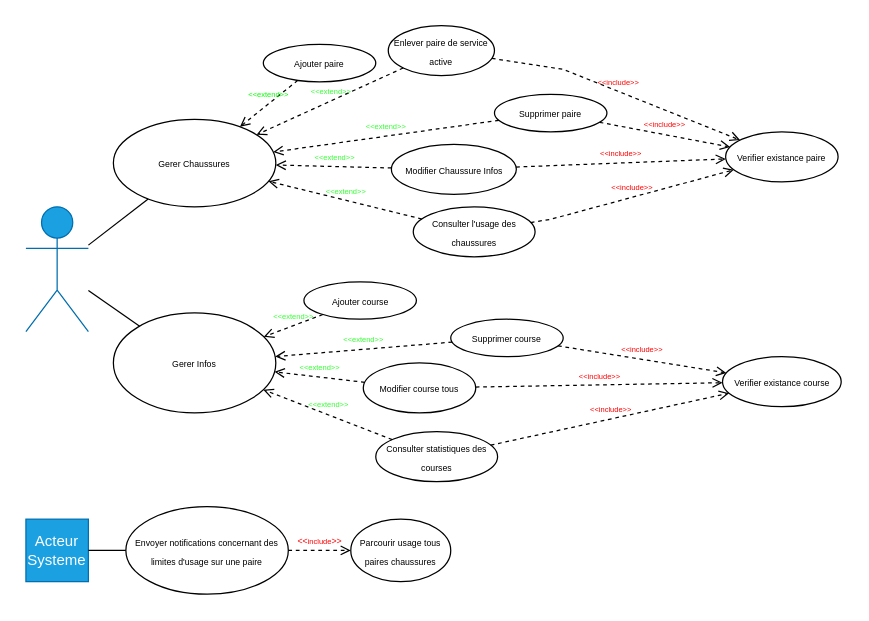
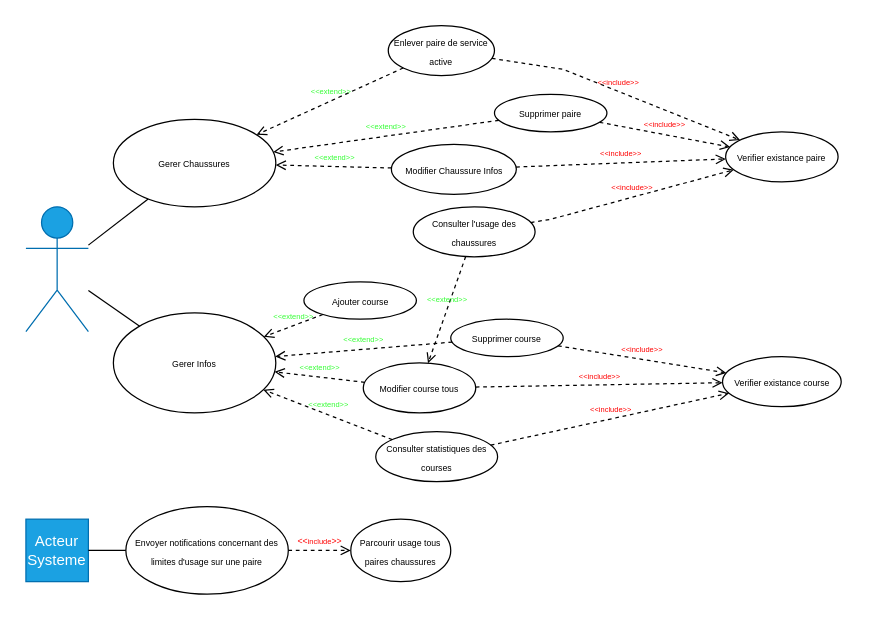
node "Ajouter paire": removed
edge "Ajouter paire" -> "Gerer Chaussures": removed, label "<<extend>>"
edge "Consulter l'usage des chaussures" -> "Gerer Chaussures": now "Consulter l'usage des chaussures" -> "Modifier course tous"
